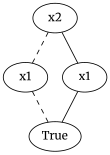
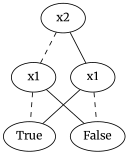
node "False": added
